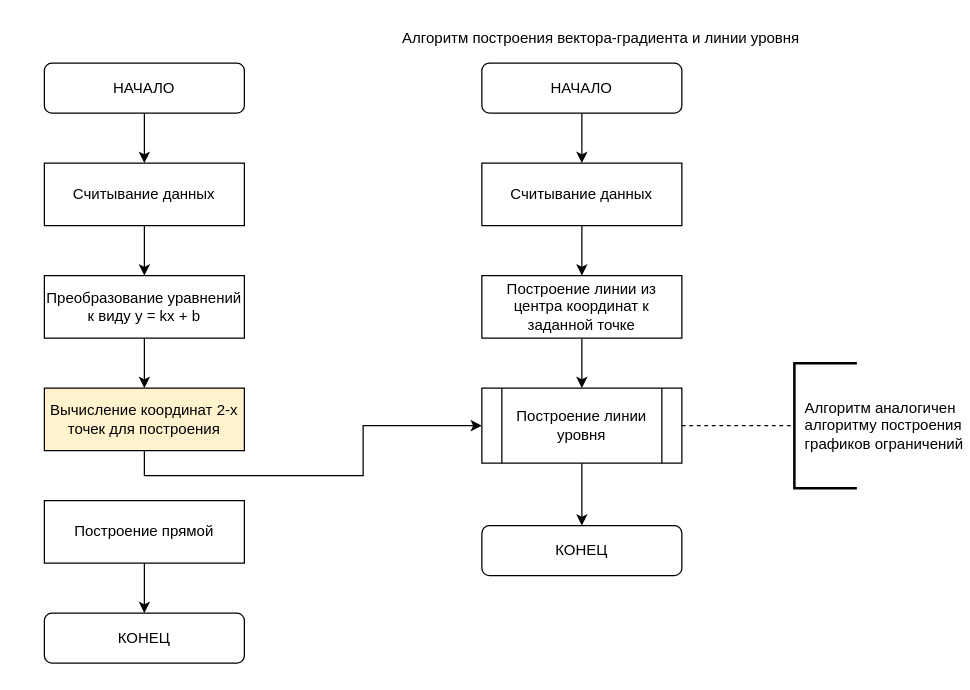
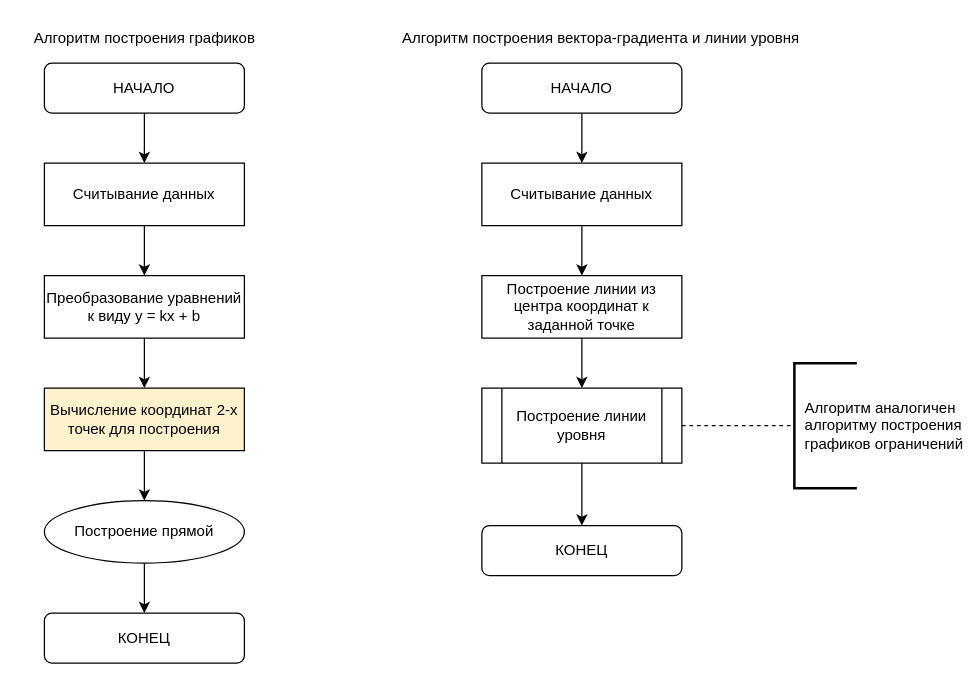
node "Алгоритм построения графиков": added
edge "Вычисление координат 2-х точек для построения" -> "Построение линии уровня": now "Вычисление координат 2-х точек для построения" -> "Построение прямой"
node "Построение прямой": shape rectangle -> ellipse
